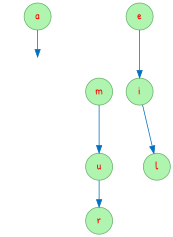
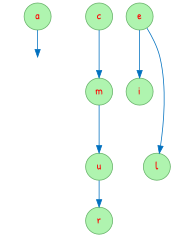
node "c": added
edge "i" -> "l": now "e" -> "l"
